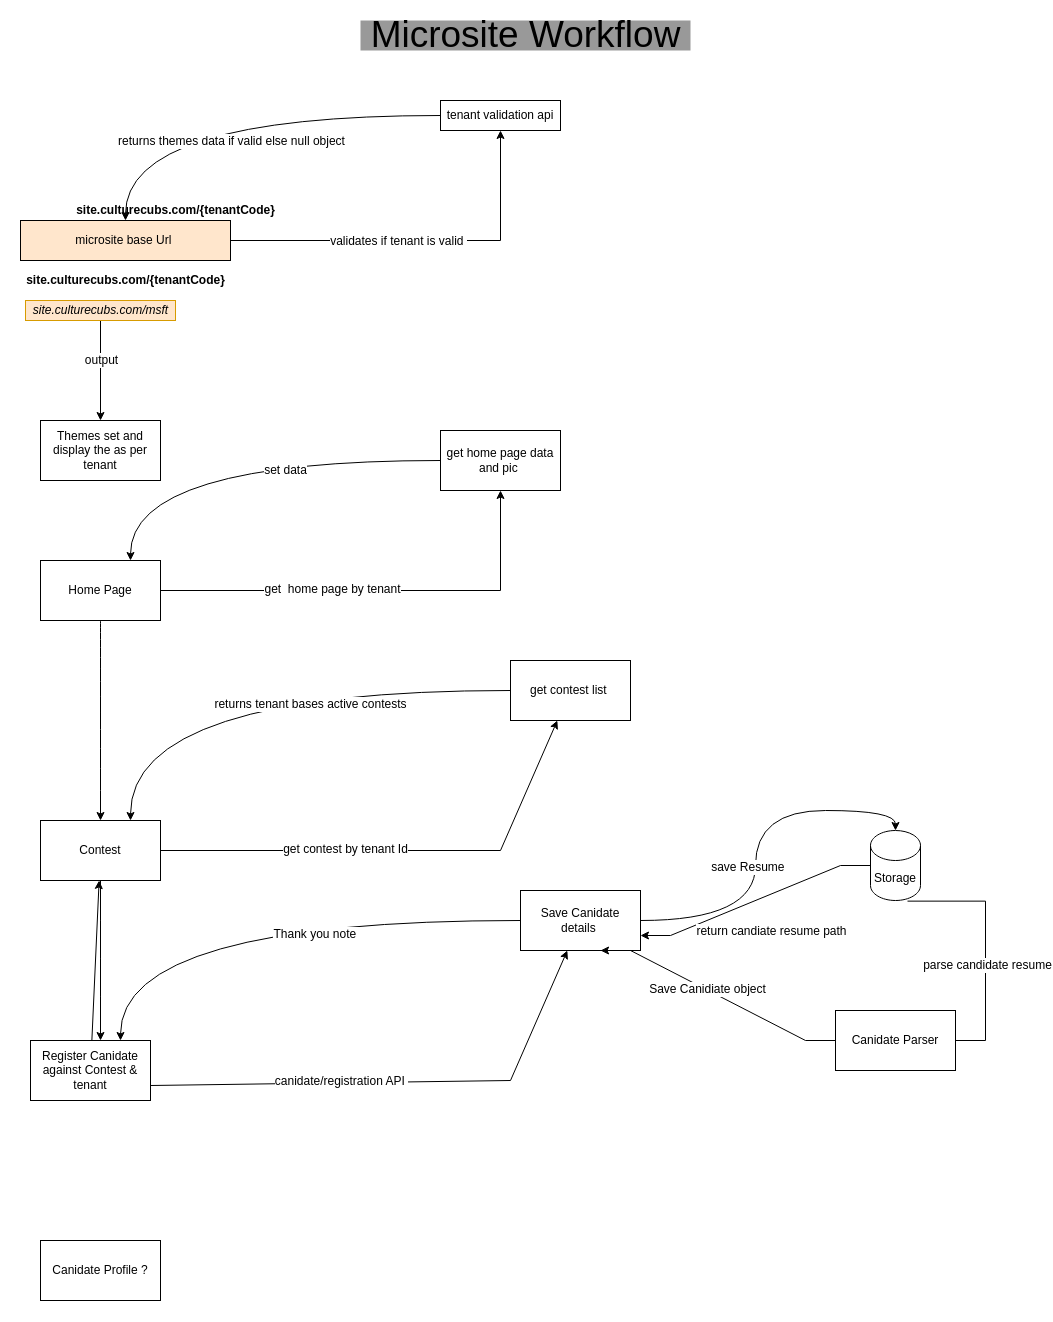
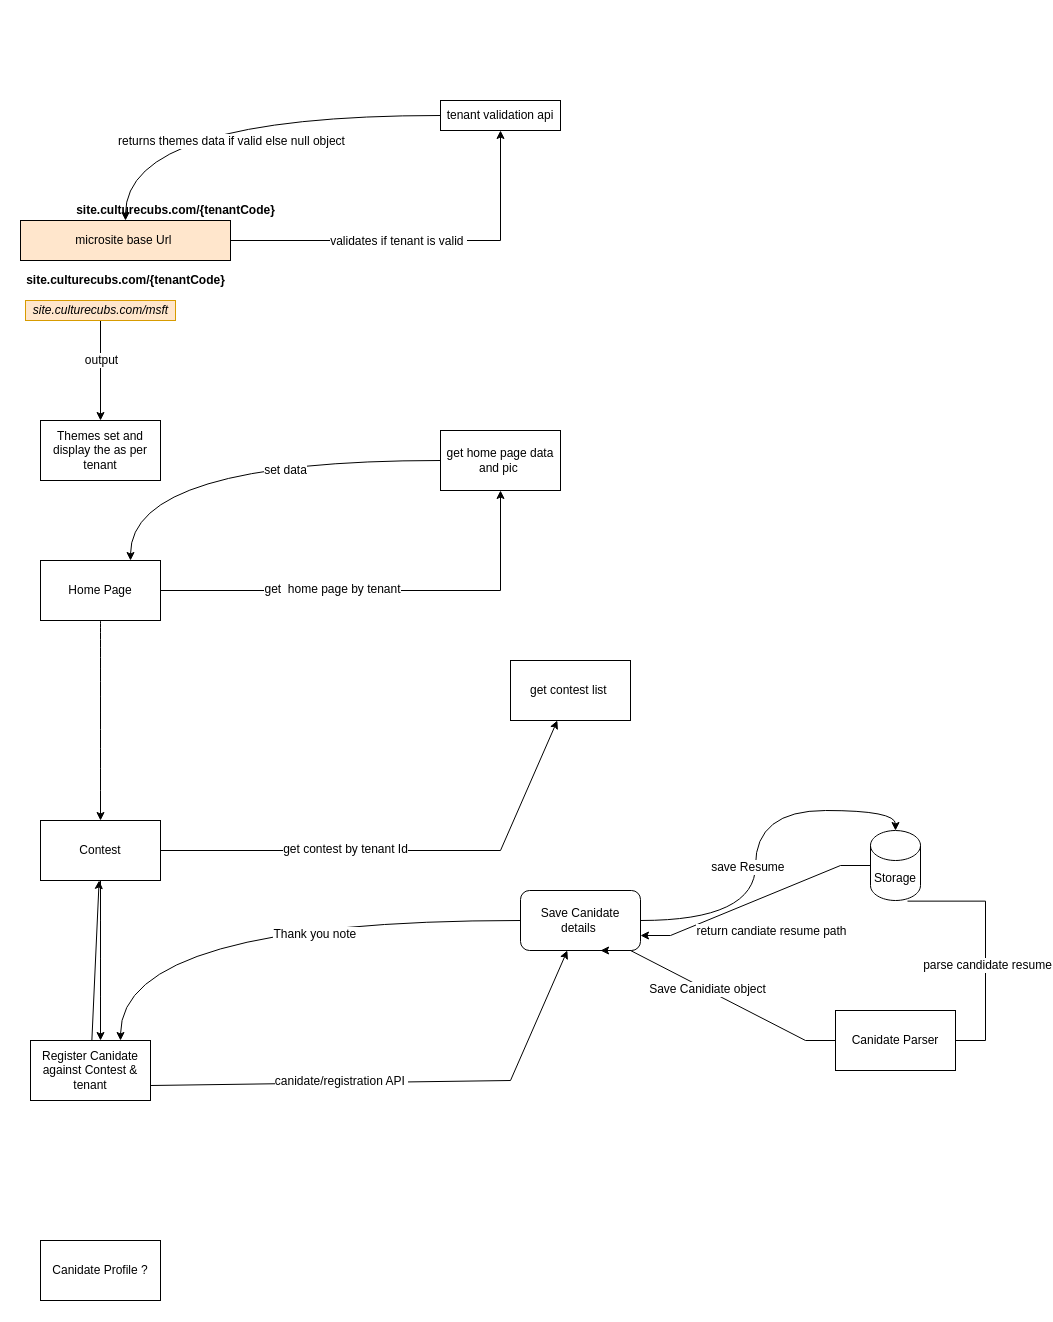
node "Microsite Workflow": removed
edge "get contest list" -> "Contest": removed, label "returns tenant bases active contests"
node "Save Canidate details": shape rectangle -> rounded rectangle
